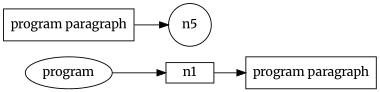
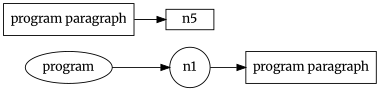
node "n5": shape circle -> box
node "n1": shape box -> circle
